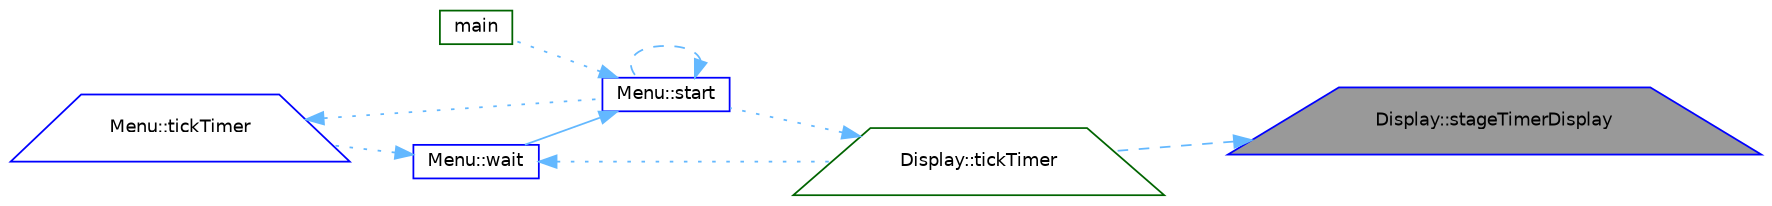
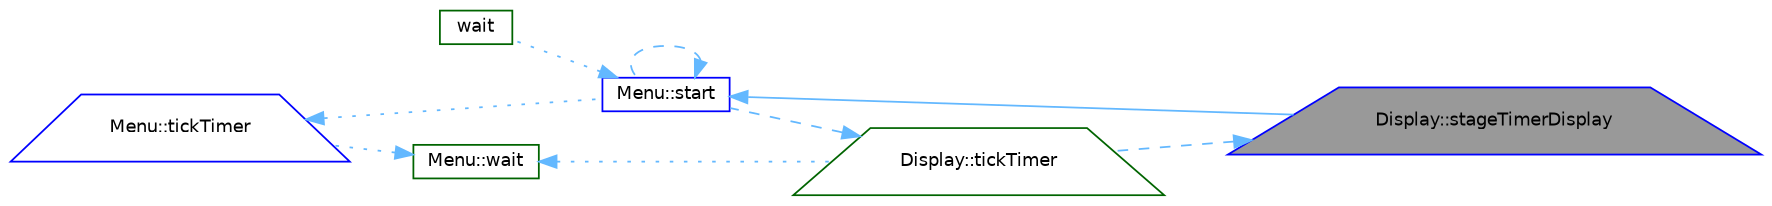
node "main": label "main" -> "wait"
edge "Menu::start" -> "Display::tickTimer": style dotted -> dashed
edge "Menu::wait" -> "Menu::start": now "Display::stageTimerDisplay" -> "Menu::start"
node "Menu::wait": color blue -> darkgreen
